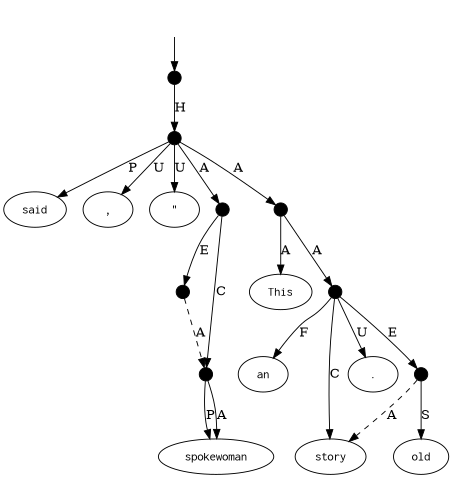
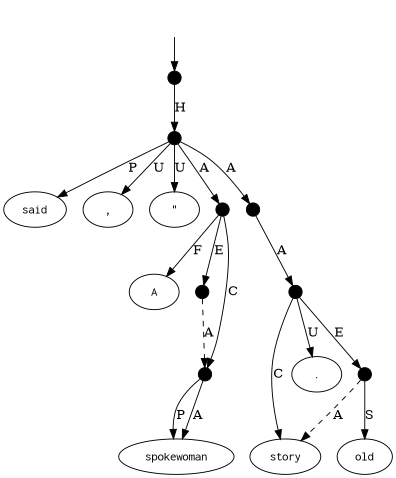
node "A": added
node "This": removed
node "an": removed
